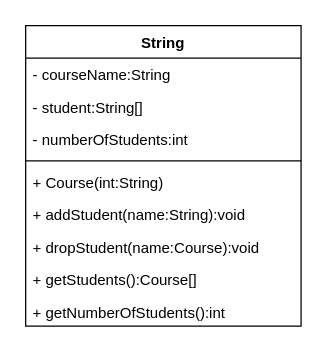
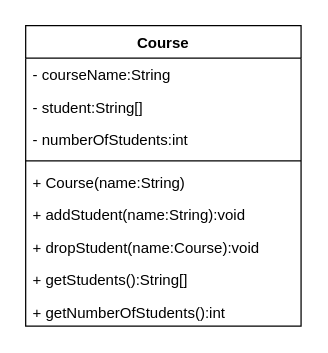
node "String": label "String" -> "Course"
node "+ Course(int:String)": label "+ Course(int:String)" -> "+ Course(name:String)"
node "+ getStudents():Course[]": label "+ getStudents():Course[]" -> "+ getStudents():String[]"
